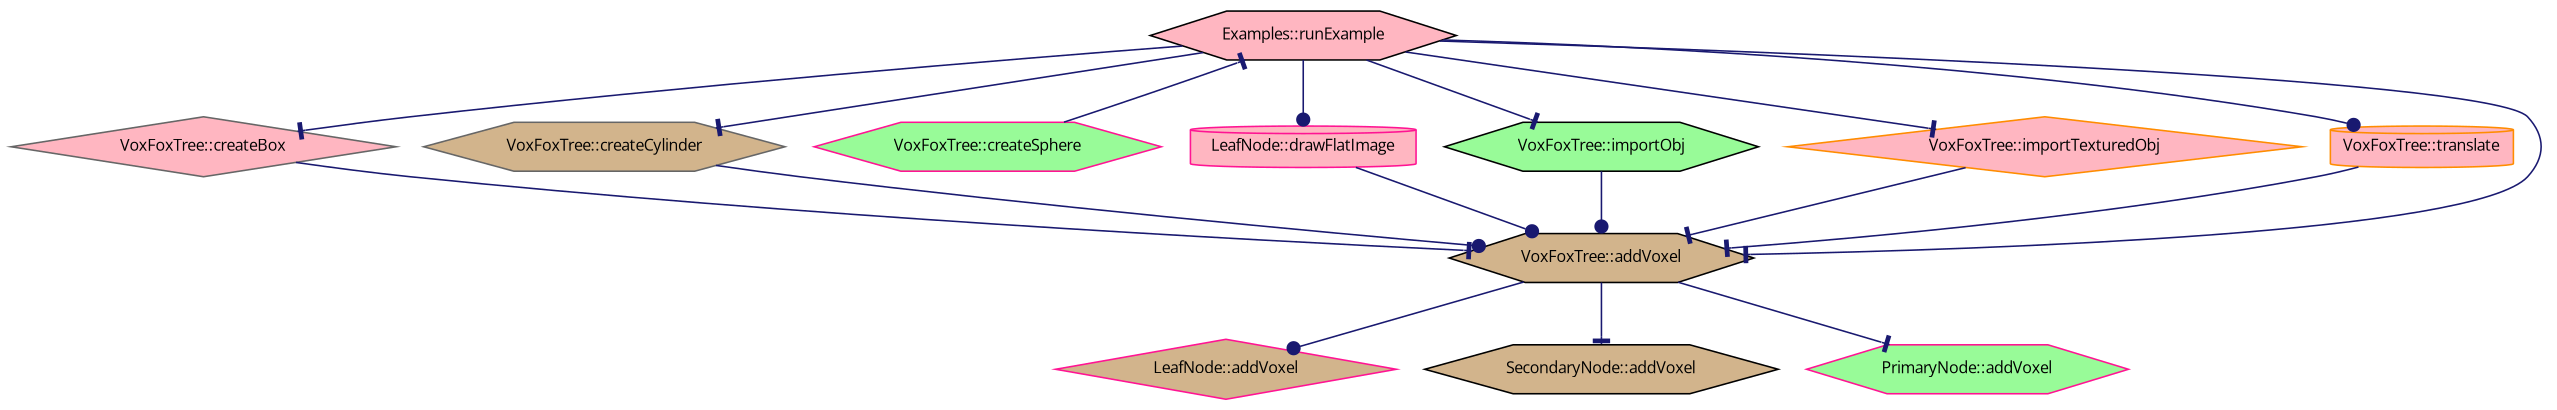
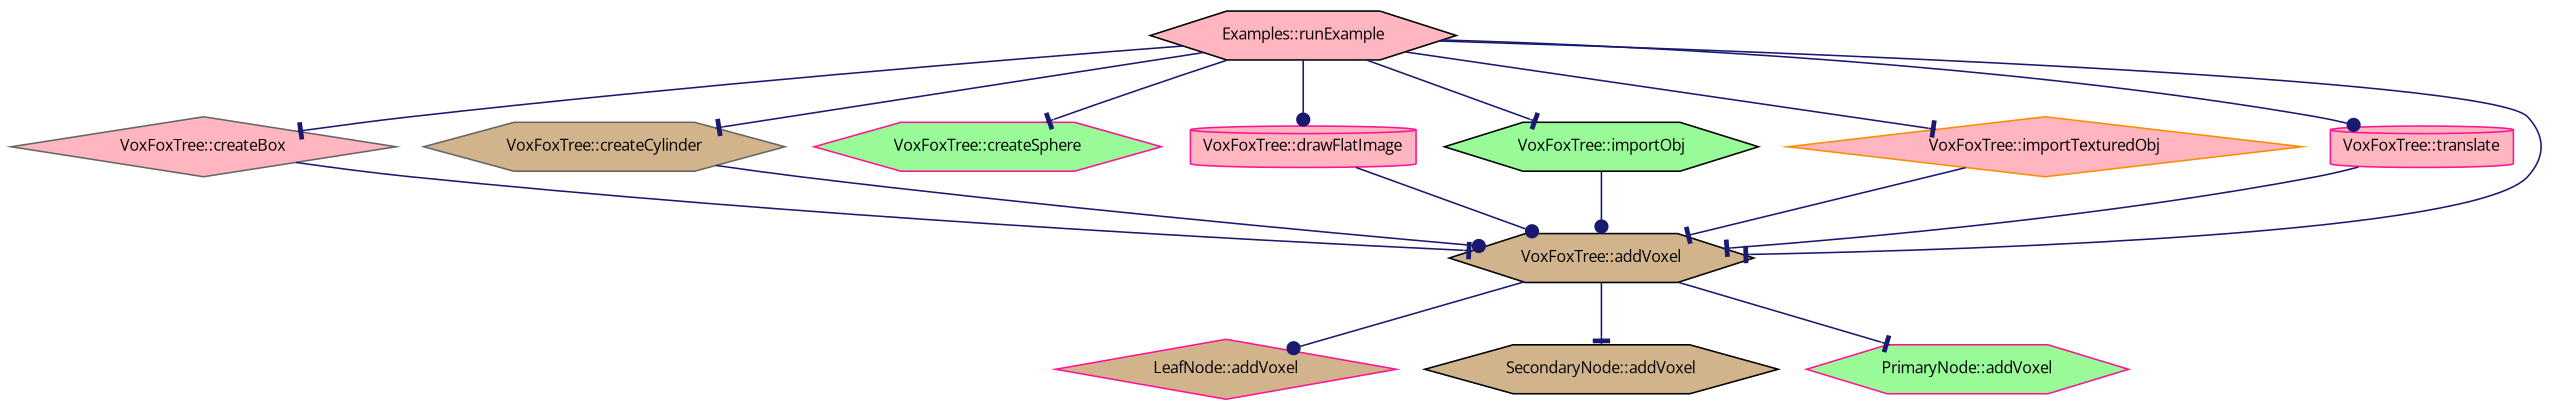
edge "VoxFoxTree::createSphere" -> "Examples::runExample": reversed
node "LeafNode::drawFlatImage": label "LeafNode::drawFlatImage" -> "VoxFoxTree::drawFlatImage"
node "VoxFoxTree::translate": color darkorange -> deeppink
